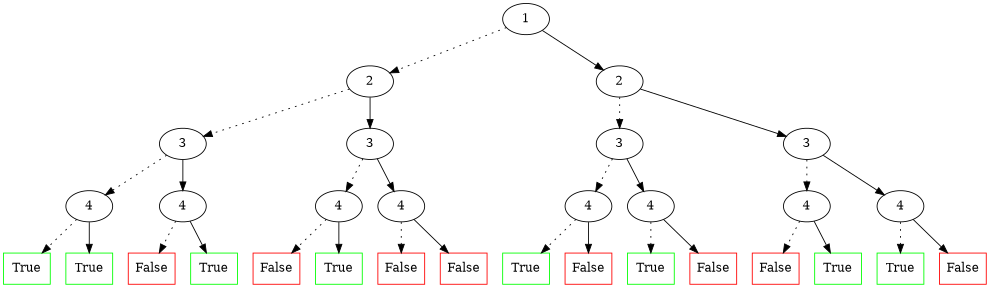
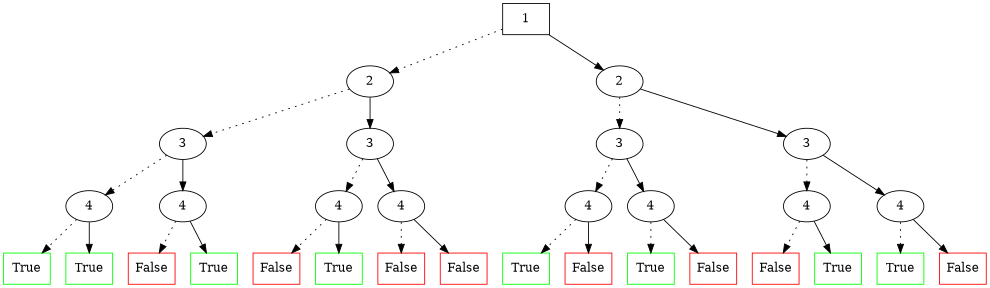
node "1": shape ellipse -> box
